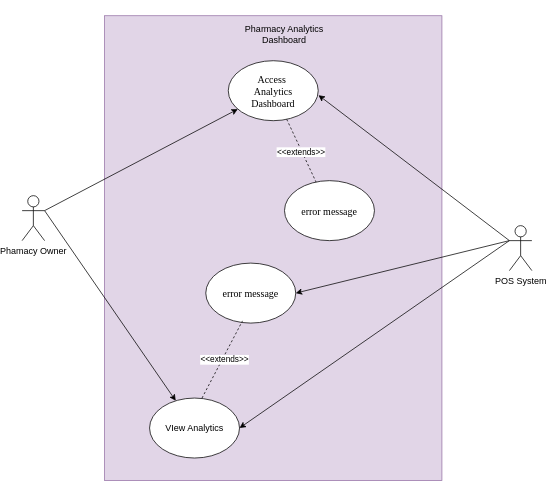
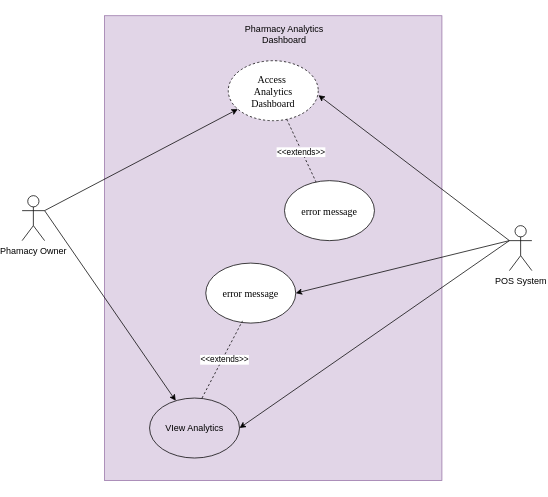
node "Access Analytics Dashboard": style solid -> dashed
node "VIew Analytics": fillcolor #ffffff -> #e1d5e7
